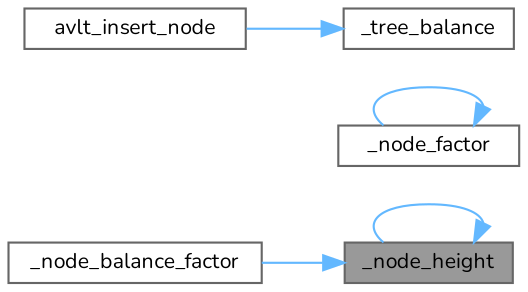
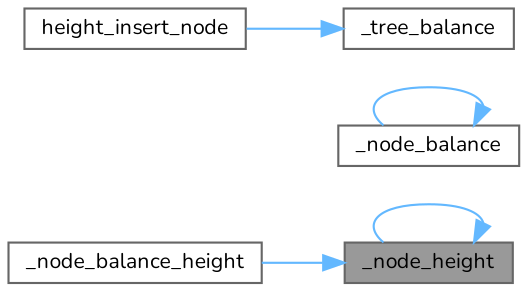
node "avlt_insert_node": label "avlt_insert_node" -> "height_insert_node"
node "_node_factor": label "_node_factor" -> "_node_balance"
node "_node_balance_factor": label "_node_balance_factor" -> "_node_balance_height"
